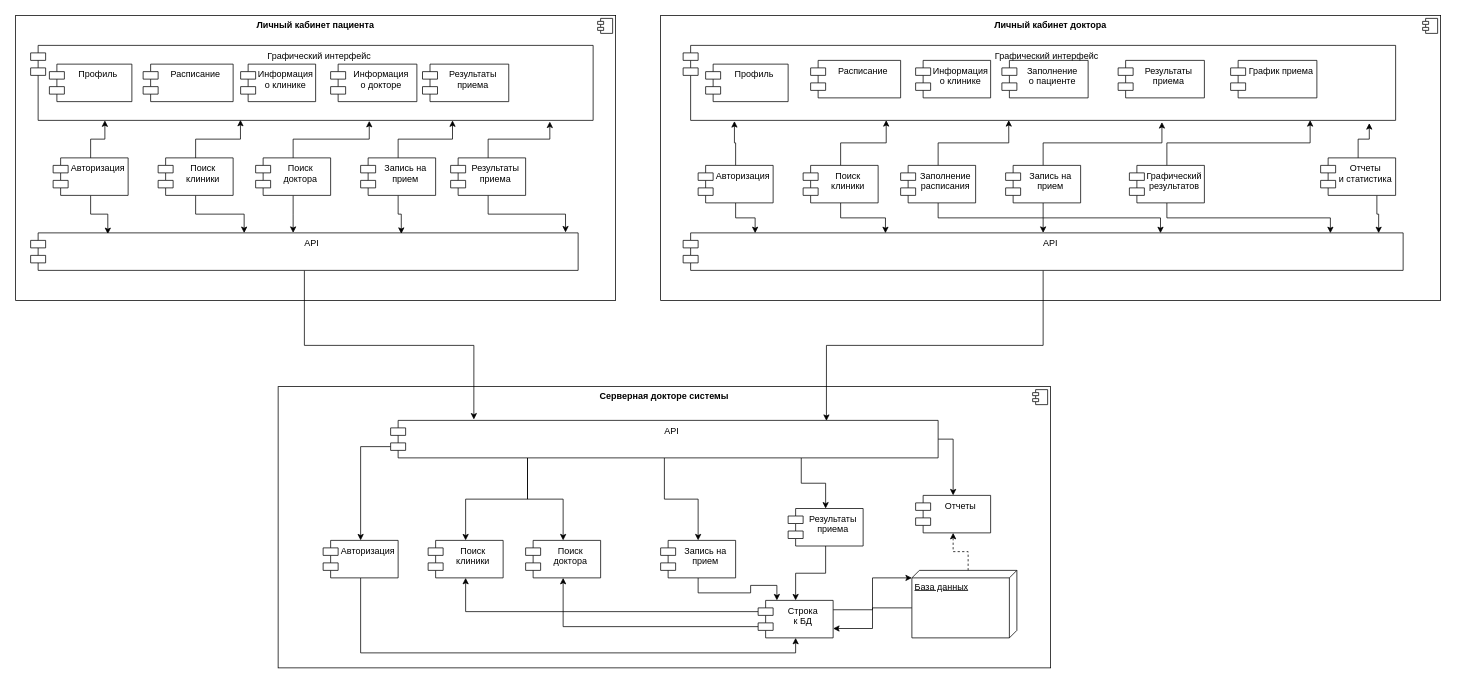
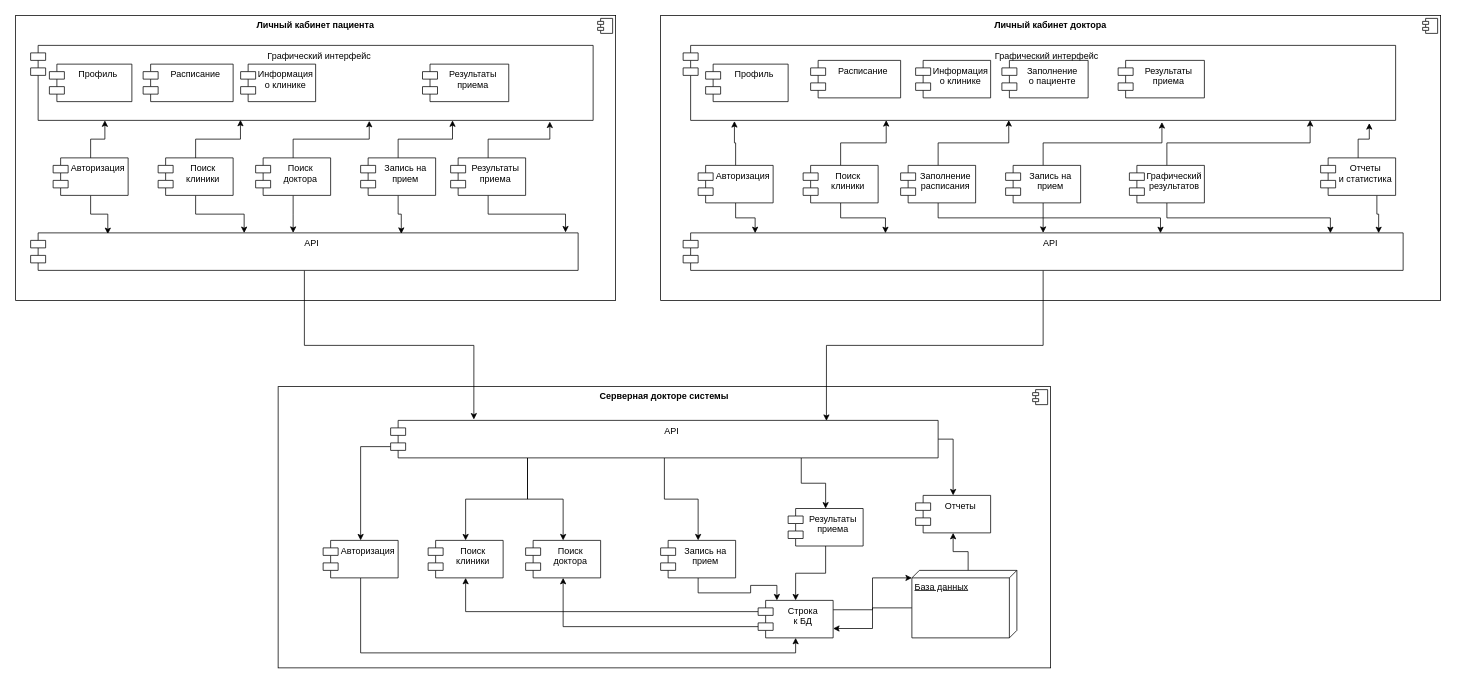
node "График приема": removed
node "Информация о докторе": removed
edge "База данных" -> "Отчеты": style dashed -> solid
